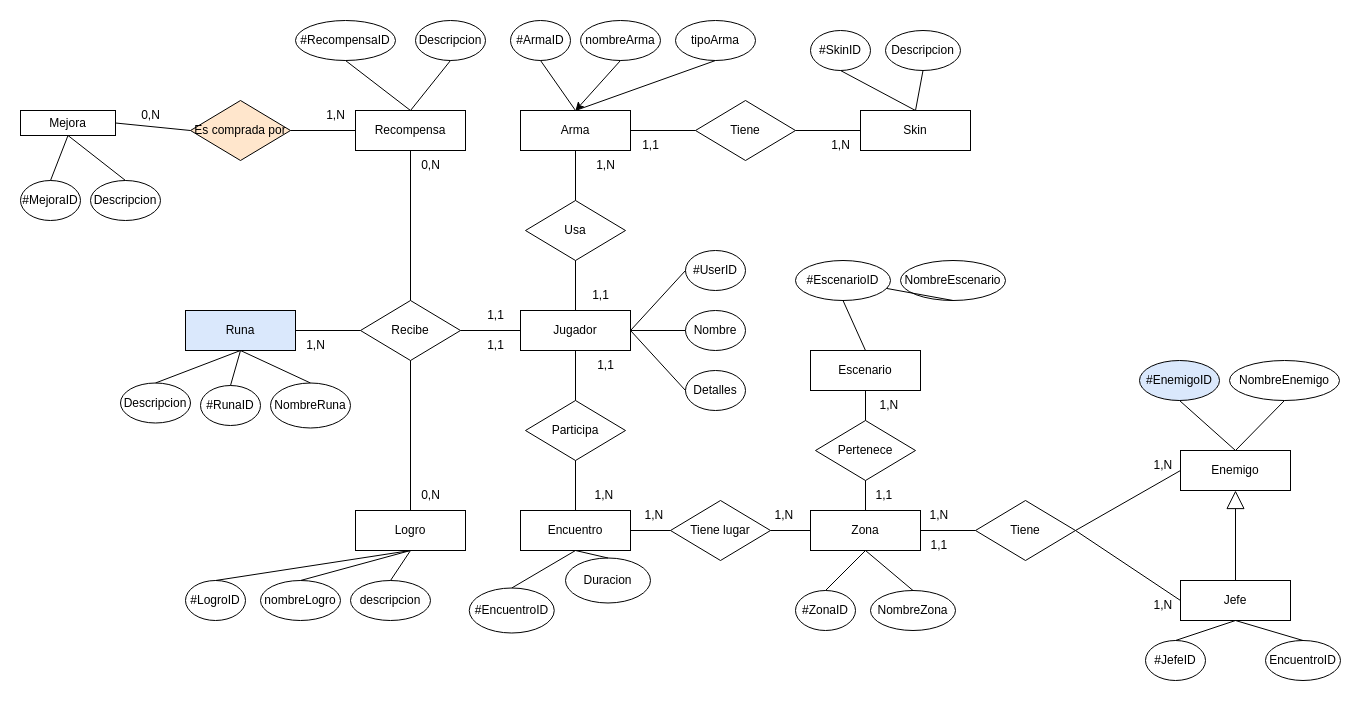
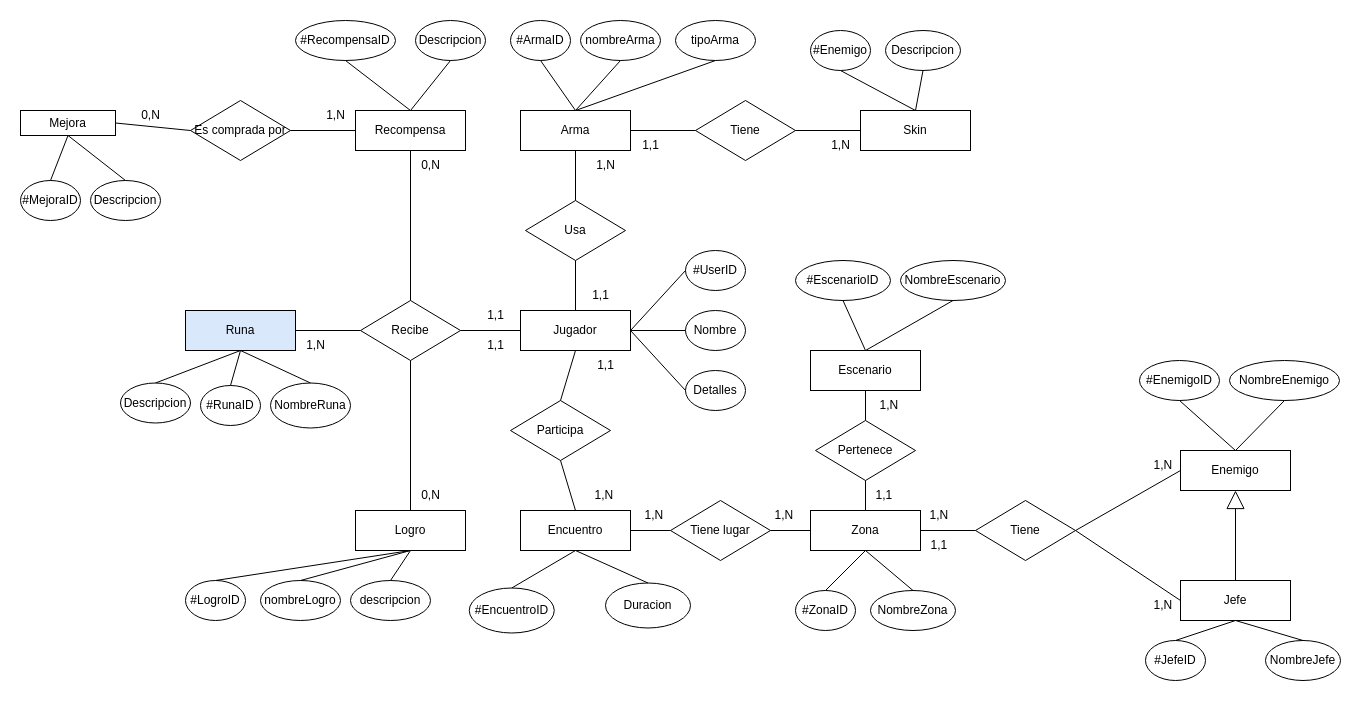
node "#SkinID": label "#SkinID" -> "#Enemigo"
edge "nombreArma" -> "Arma": arrowhead classic -> none
node "Es comprada por": fillcolor #ffe6cc -> #ffffff
edge "#EscenarioID" -- "NombreEscenario": now "Escenario" -- "NombreEscenario"
node "#EnemigoID": fillcolor #dae8fc -> #ffffff
node "Participa": moved (576, 431) -> (561, 431)
node "Duracion": moved (608, 581) -> (648, 606)
node "EncuentroID": label "EncuentroID" -> "NombreJefe"
